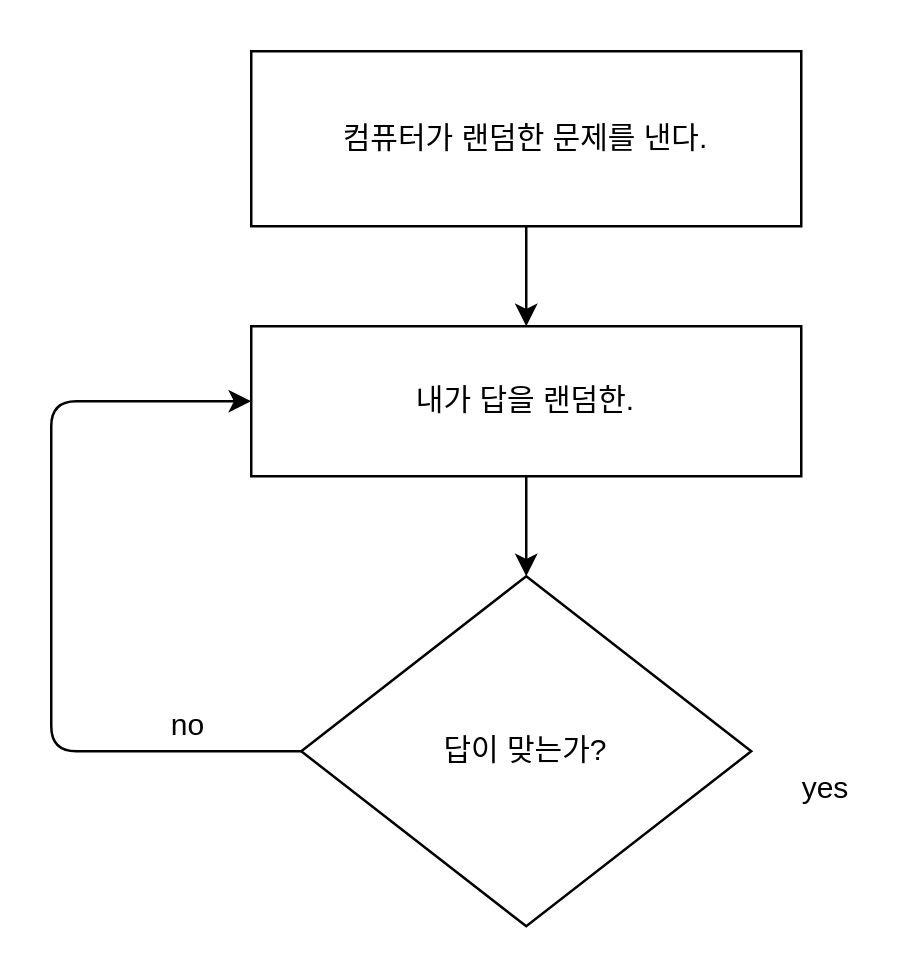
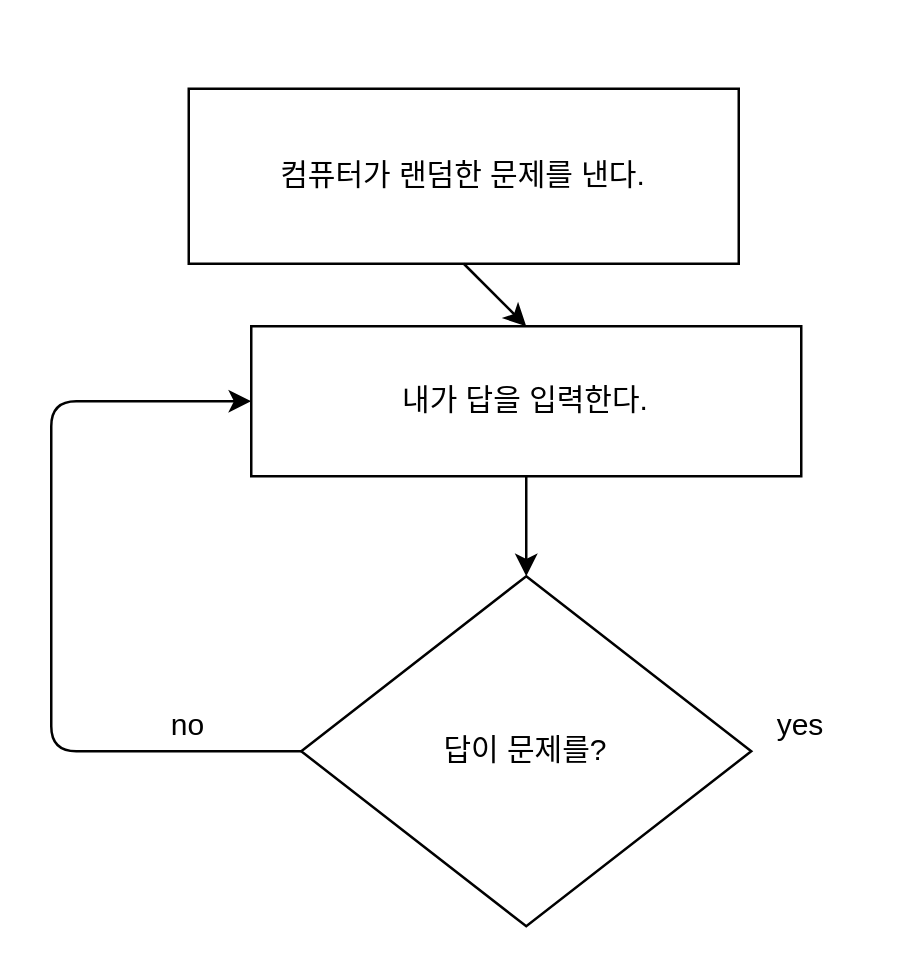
node "컴퓨터가 랜덤한 문제를 낸다.": moved (526, 139) -> (464, 176)
node "내가 답을 랜덤한.": label "내가 답을 랜덤한." -> "내가 답을 입력한다."
node "답이 맞는가?": label "답이 맞는가?" -> "답이 문제를?"
node "yes": moved (826, 789) -> (801, 726)
